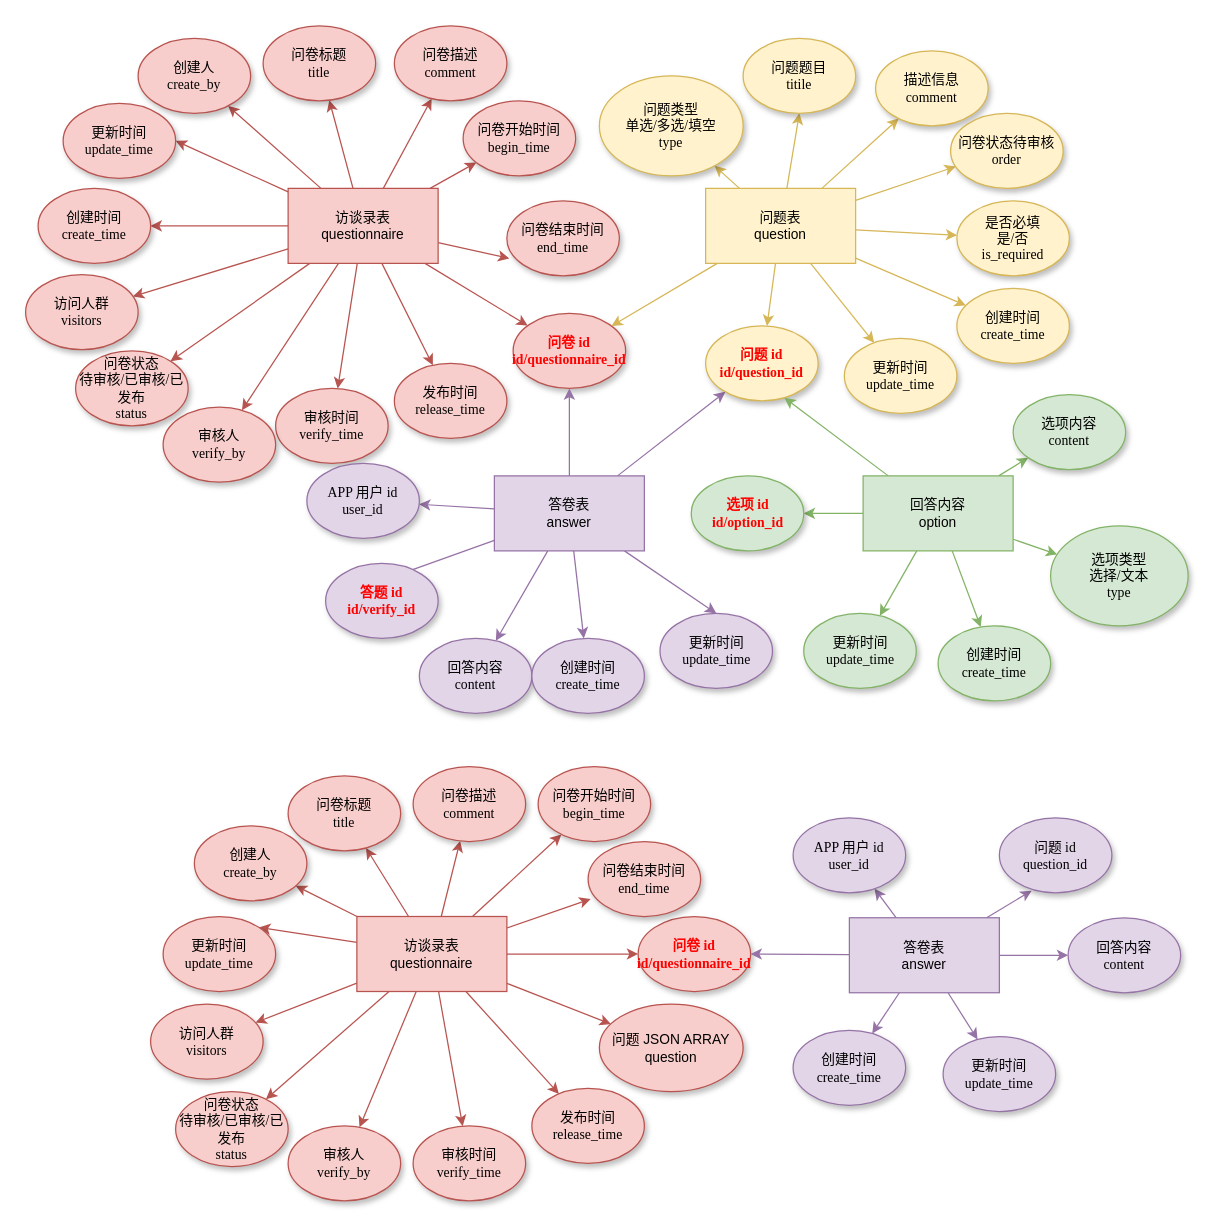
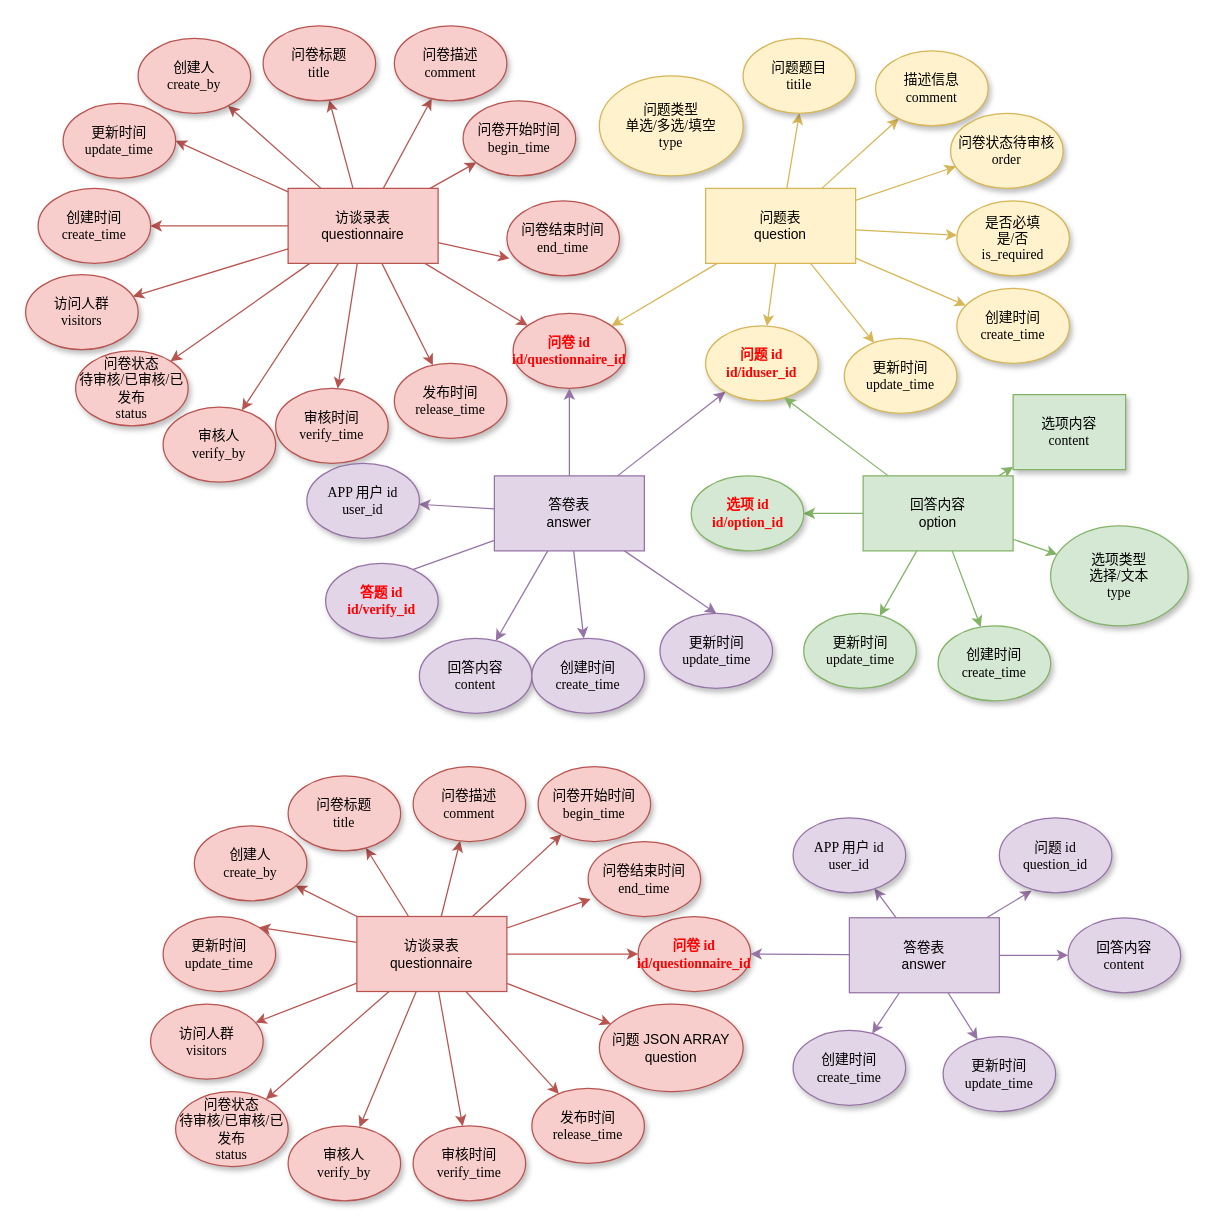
edge "问题表question" -> "问题类型单选/多选/填空 type": removed
node "问题 idid/question_id": label "问题 idid/question_id" -> "问题 idid/iduser_id"
node "选项内容 content": shape ellipse -> rectangle
